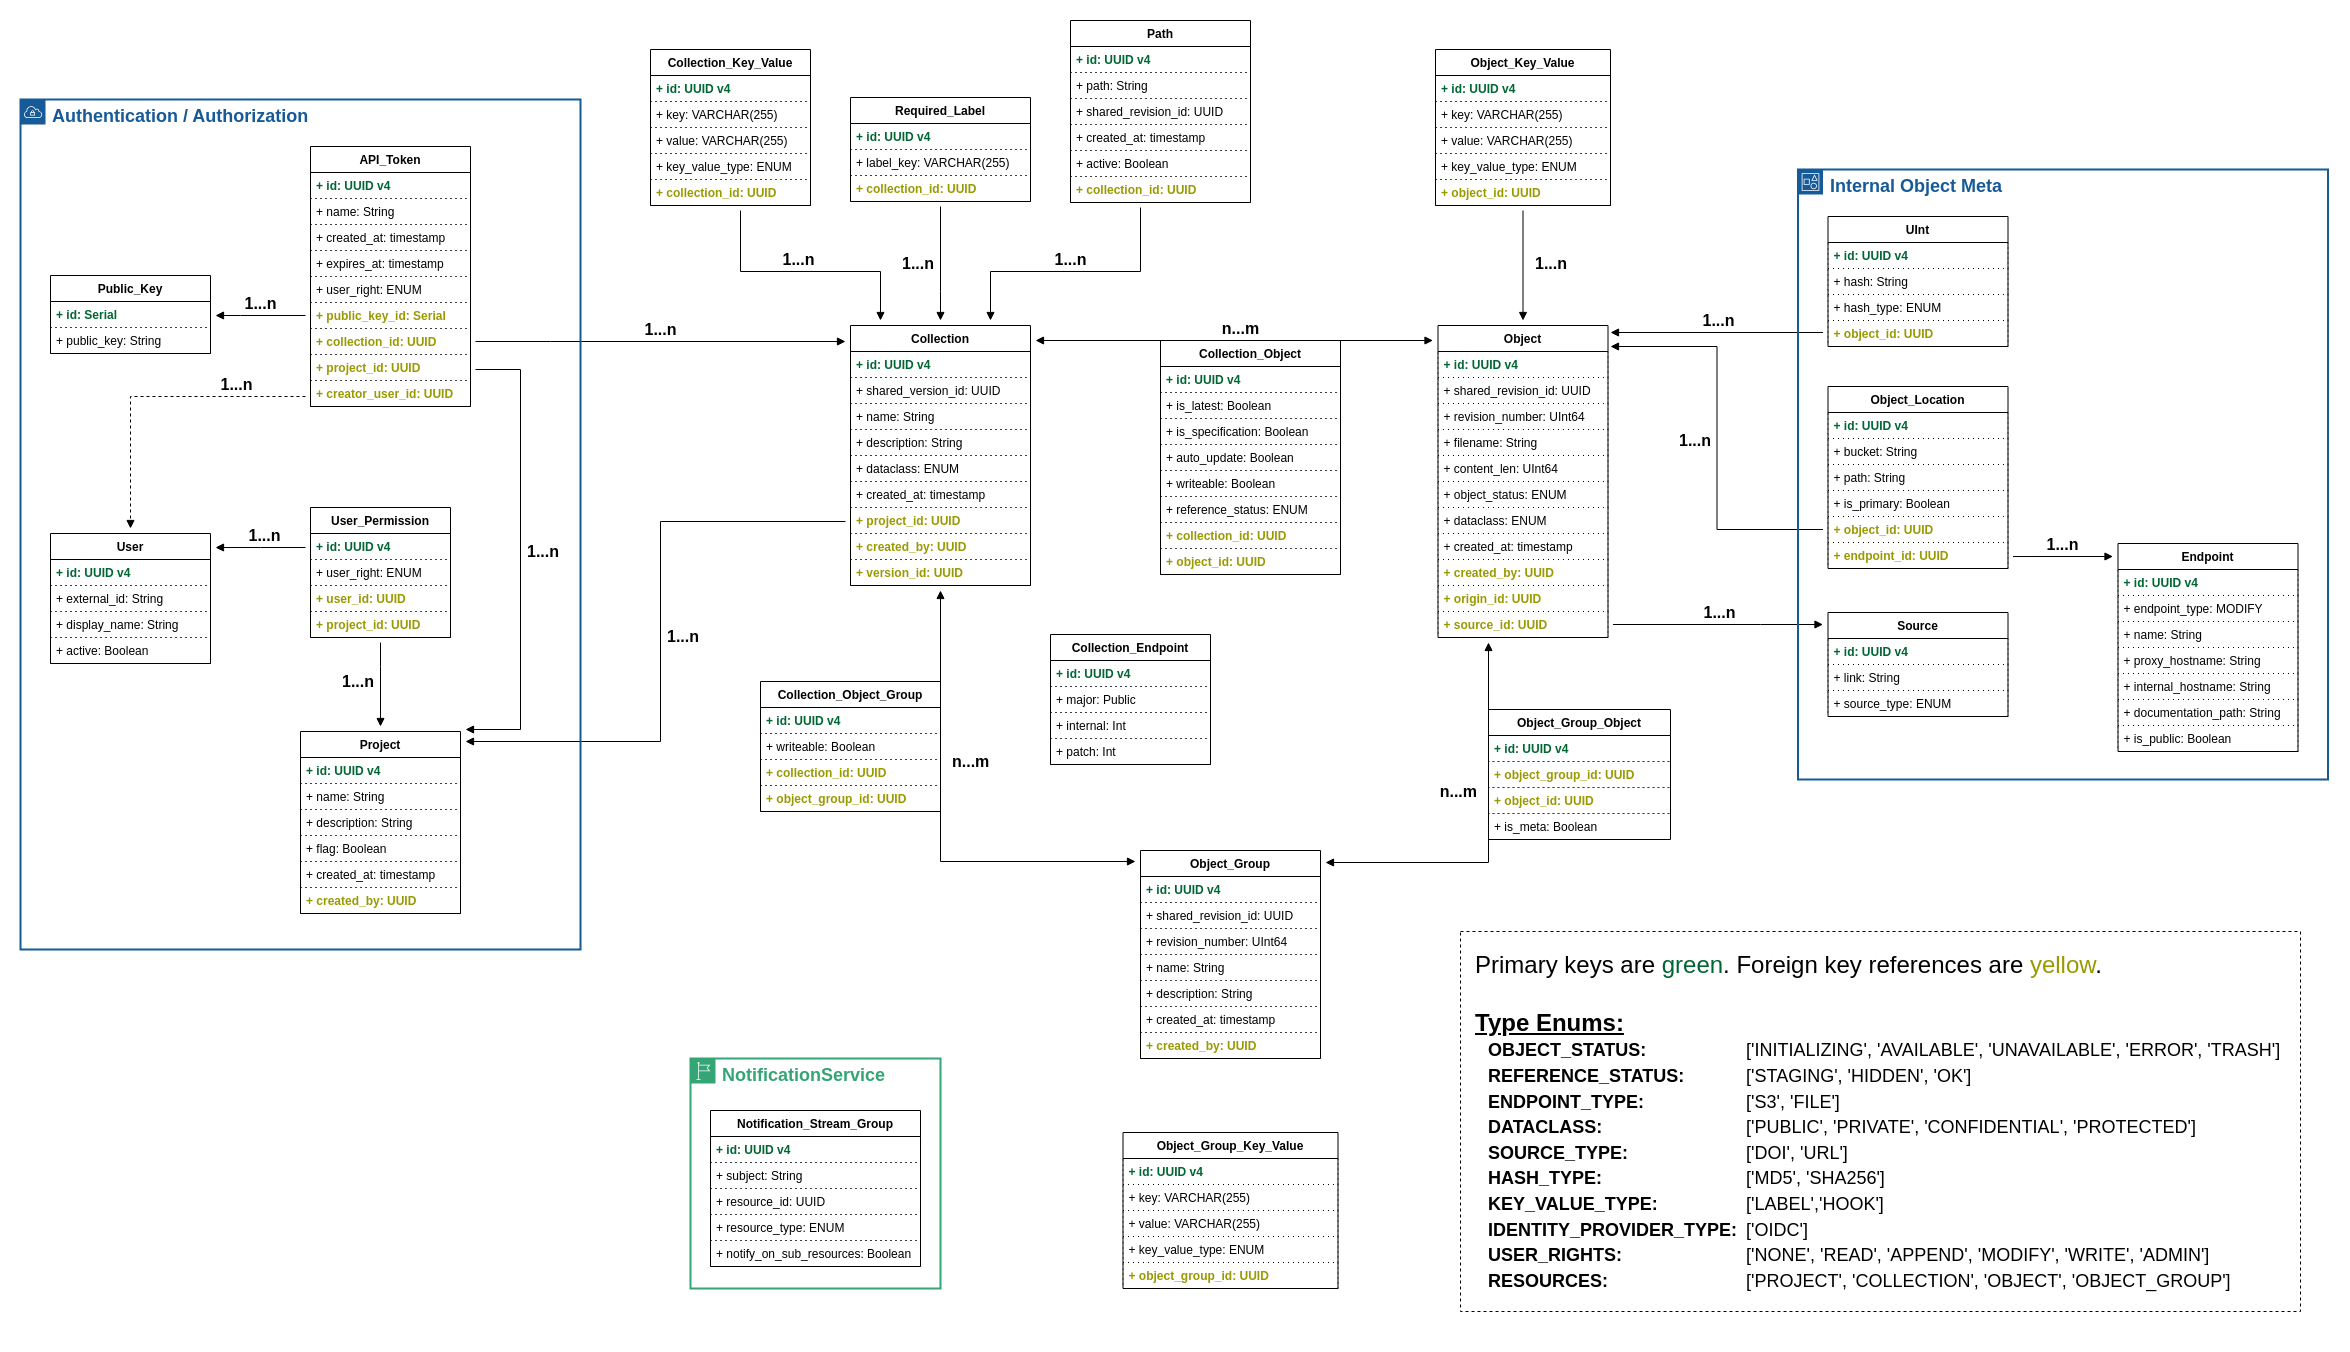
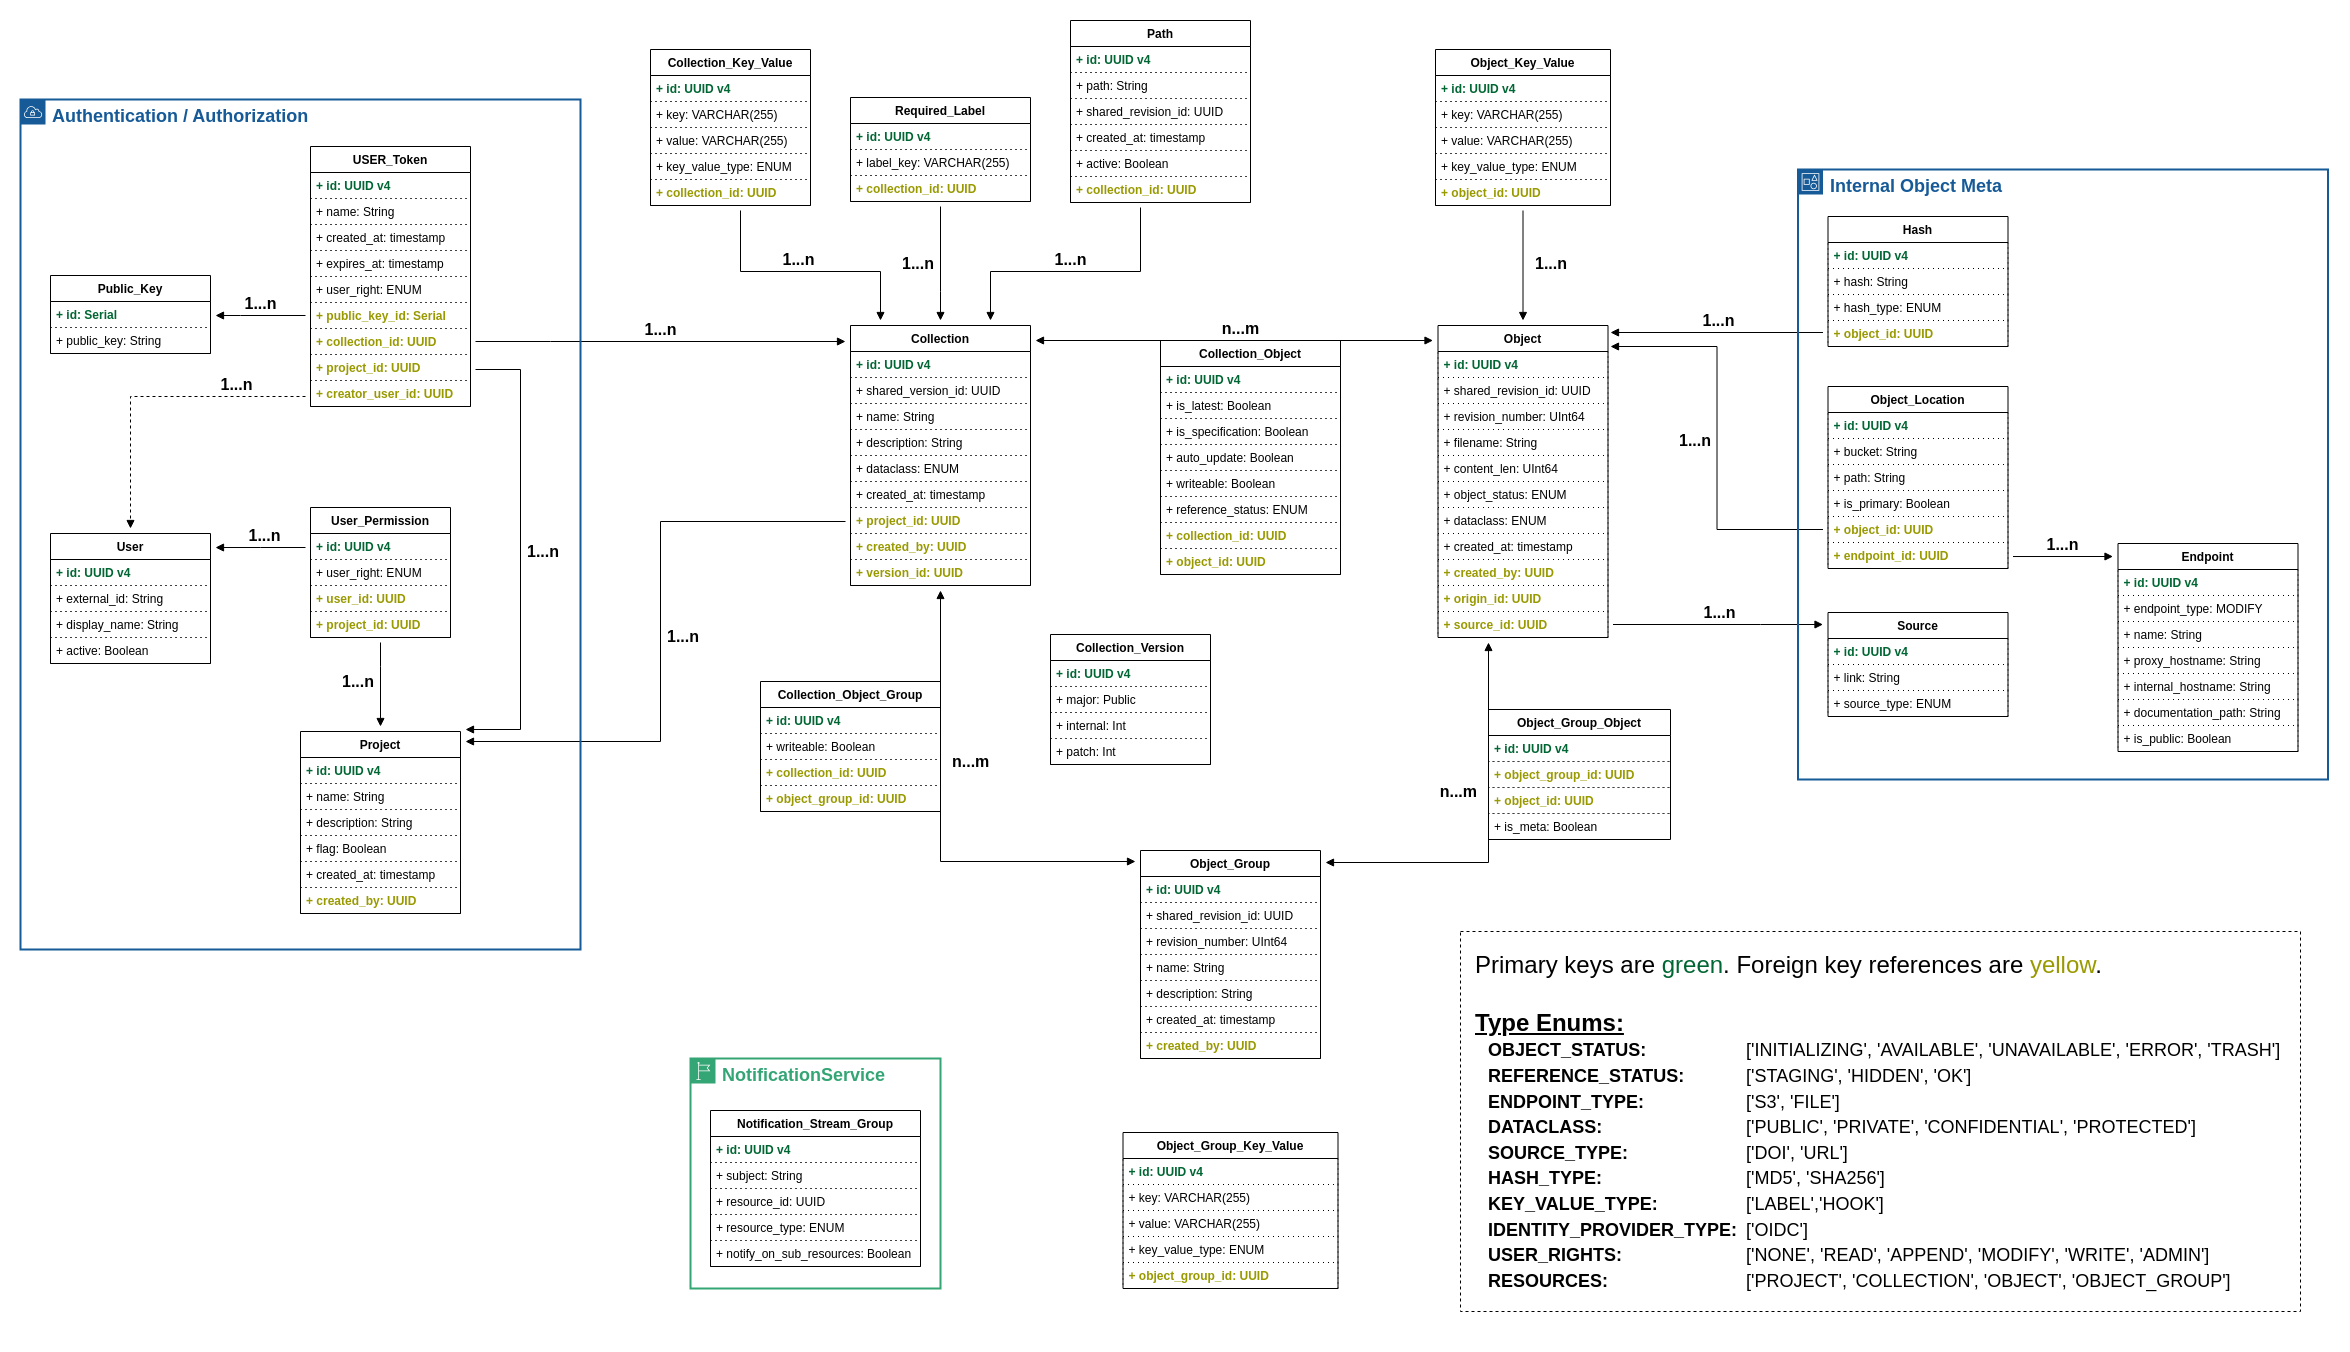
node "API_Token": label "API_Token" -> "USER_Token"
node "UInt": label "UInt" -> "Hash"
node "Collection_Endpoint": label "Collection_Endpoint" -> "Collection_Version"
